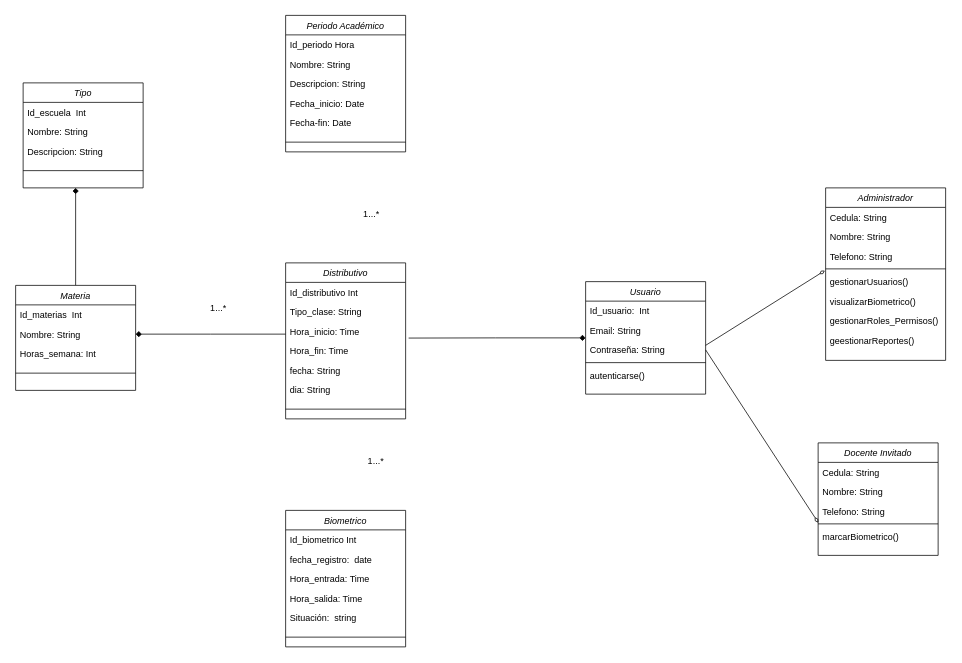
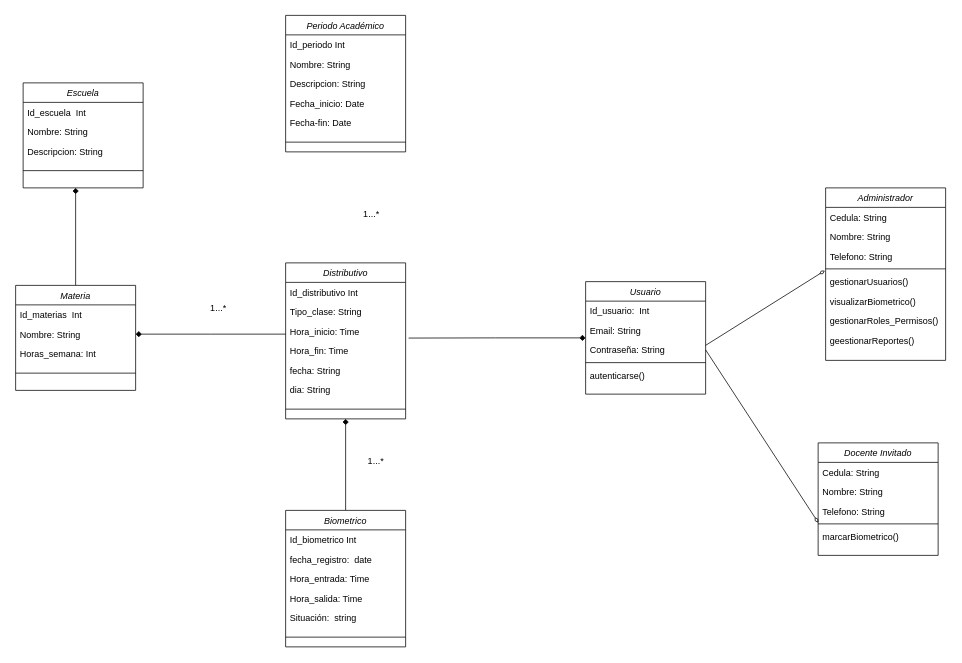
node "Id_periodo Hora": label "Id_periodo Hora" -> "Id_periodo Int"
node "Tipo": label "Tipo" -> "Escuela"
edge "Biometrico" -> "Distributivo": added
